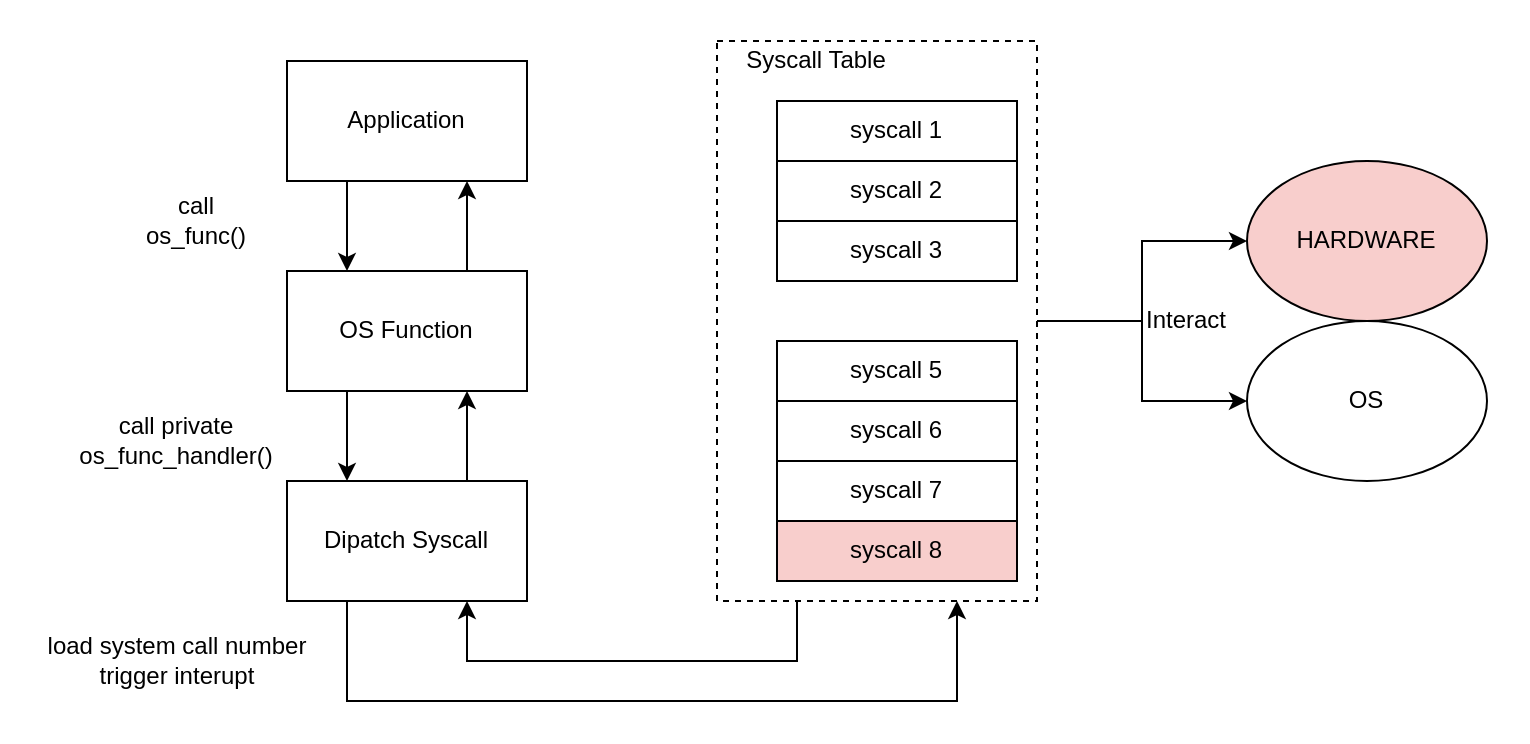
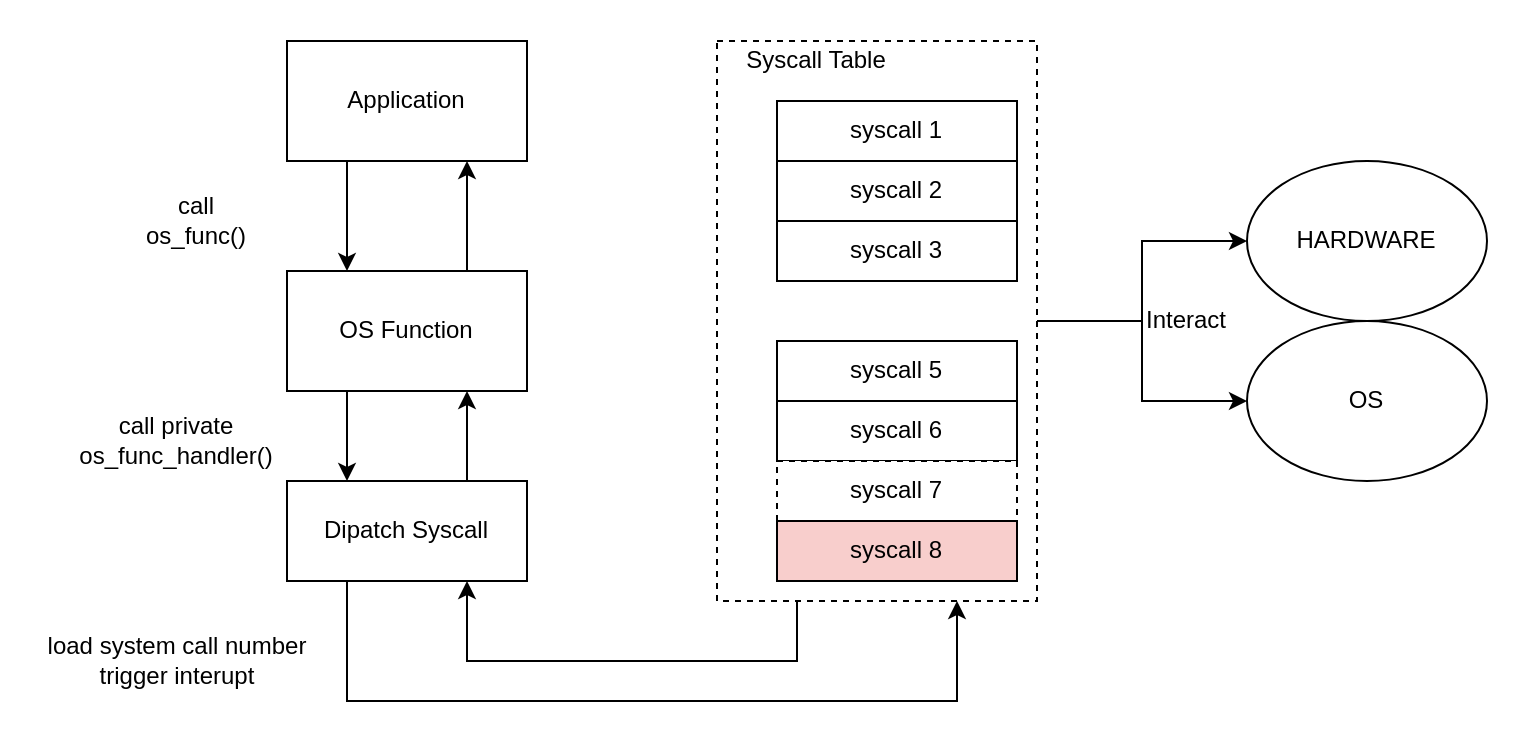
node "Application": moved (407, 121) -> (407, 101)
node "HARDWARE": fillcolor #f8cecc -> #ffffff
node "syscall 7": style solid -> dashed
node "Dipatch Syscall": size 240x120 -> 240x100
